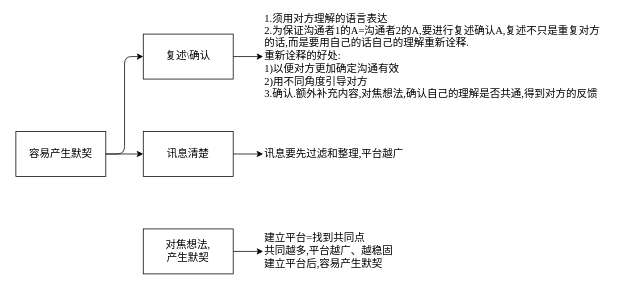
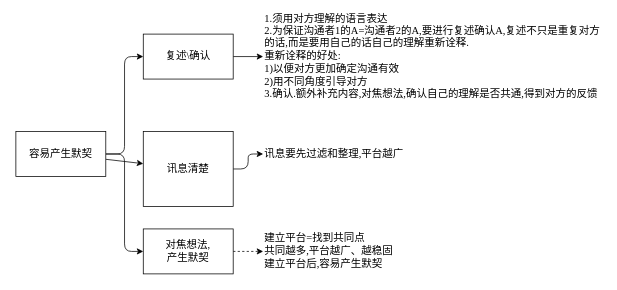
node "讯息清楚": size 90x45 -> 90x75
edge "容易产生默契" -> "对焦想法,产生默契": added
edge "对焦想法,产生默契" -> "建立平台=找到共同点共同越多,平台越广、越稳固建立平台后,容易产生默契": style solid -> dashed
